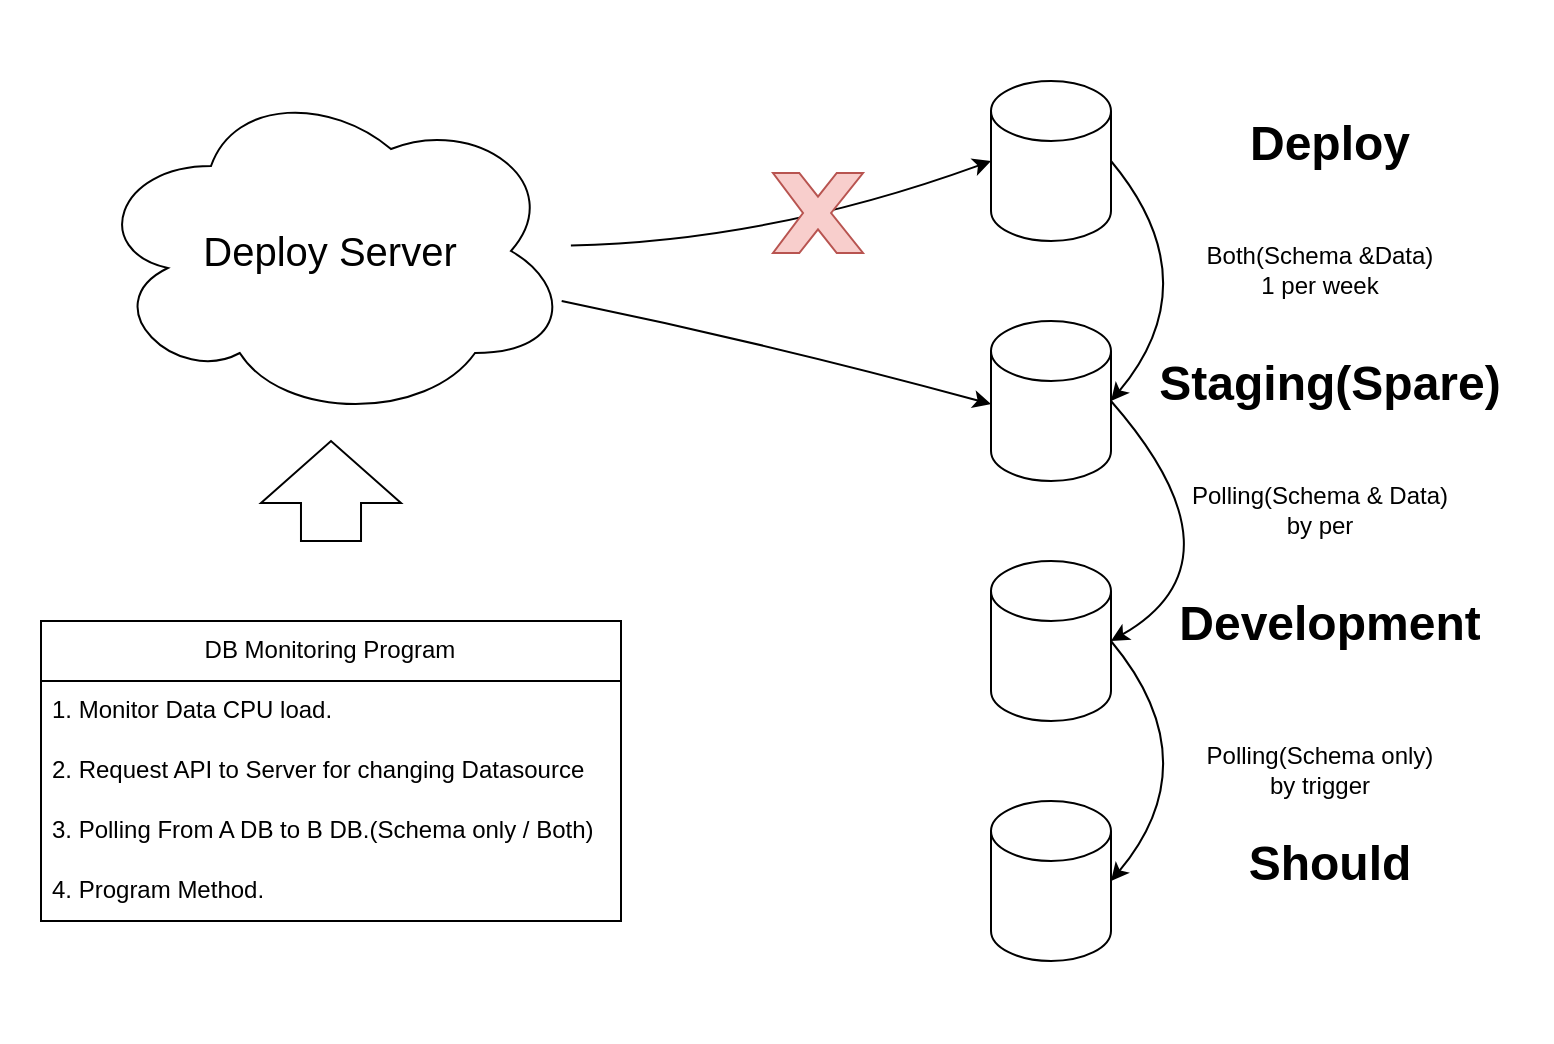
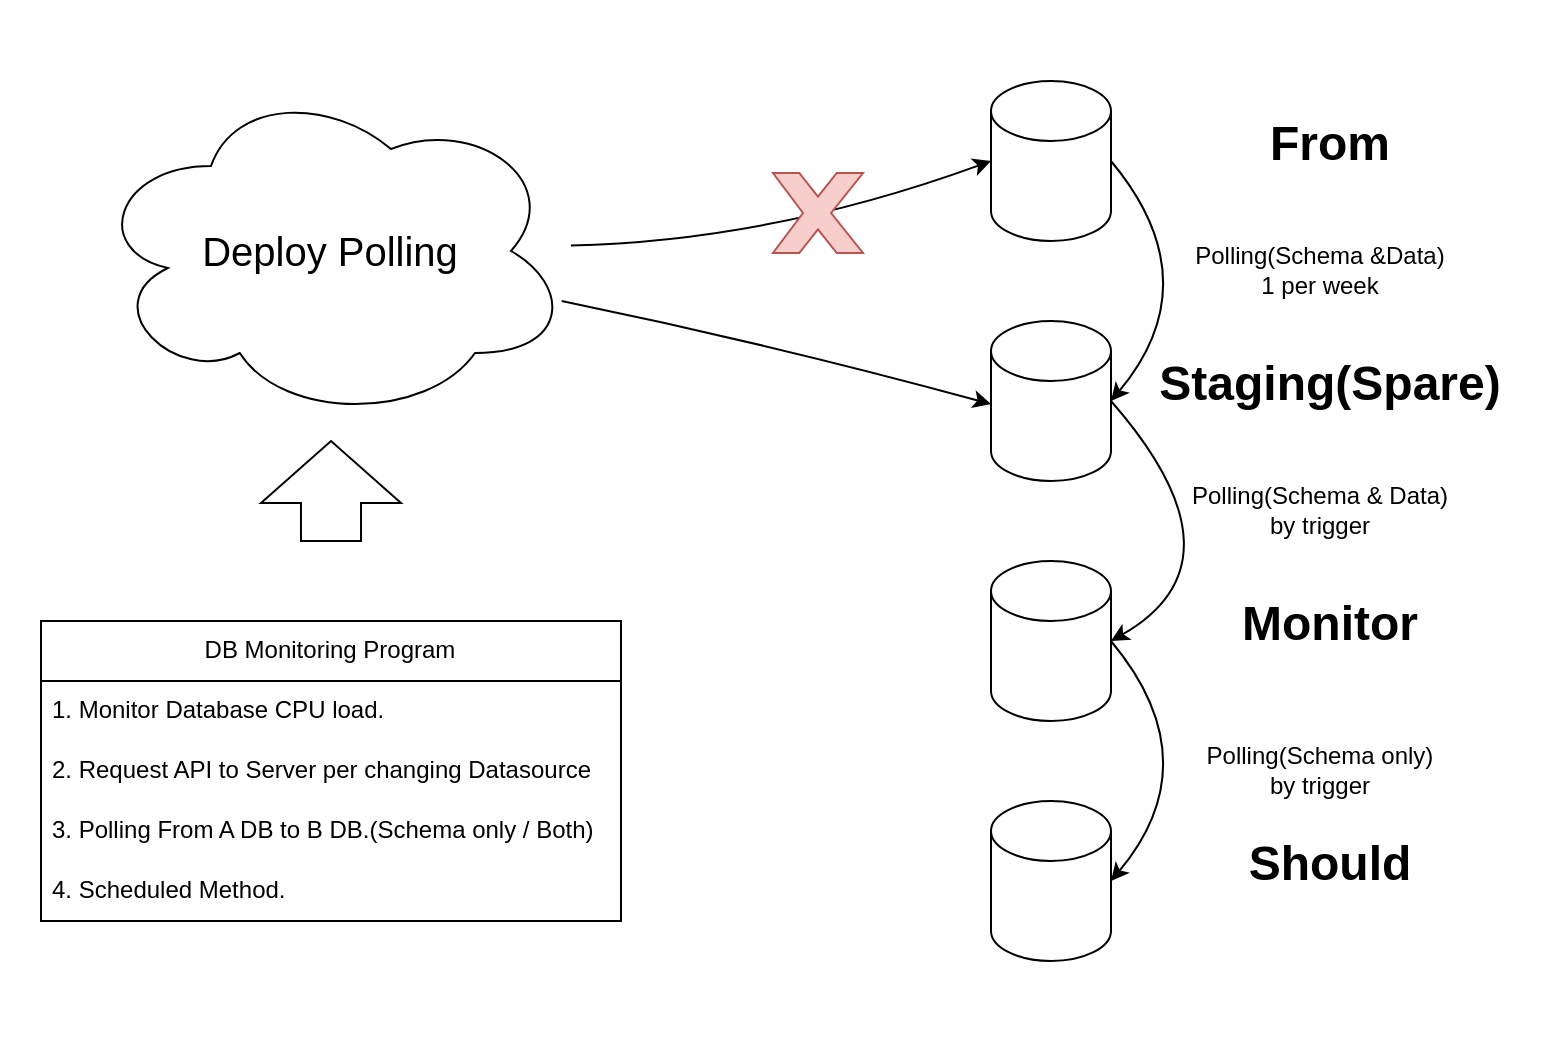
node "Deploy": label "Deploy" -> "From"
node "Deploy Server": label "Deploy Server" -> "Deploy Polling"
node "Both(Schema &Data) 1 per week": label "Both(Schema &Data) 1 per week" -> "Polling(Schema &Data) 1 per week"
node "Polling(Schema & Data) by per": label "Polling(Schema & Data) by per" -> "Polling(Schema & Data) by trigger"
node "Development": label "Development" -> "Monitor"
node "1. Monitor Data CPU load.": label "1. Monitor Data CPU load." -> "1. Monitor Database CPU load."
node "2. Request API to Server for changing Datasource": label "2. Request API to Server for changing Datasource" -> "2. Request API to Server per changing Datasource"
node "4. Program Method.": label "4. Program Method." -> "4. Scheduled Method."
